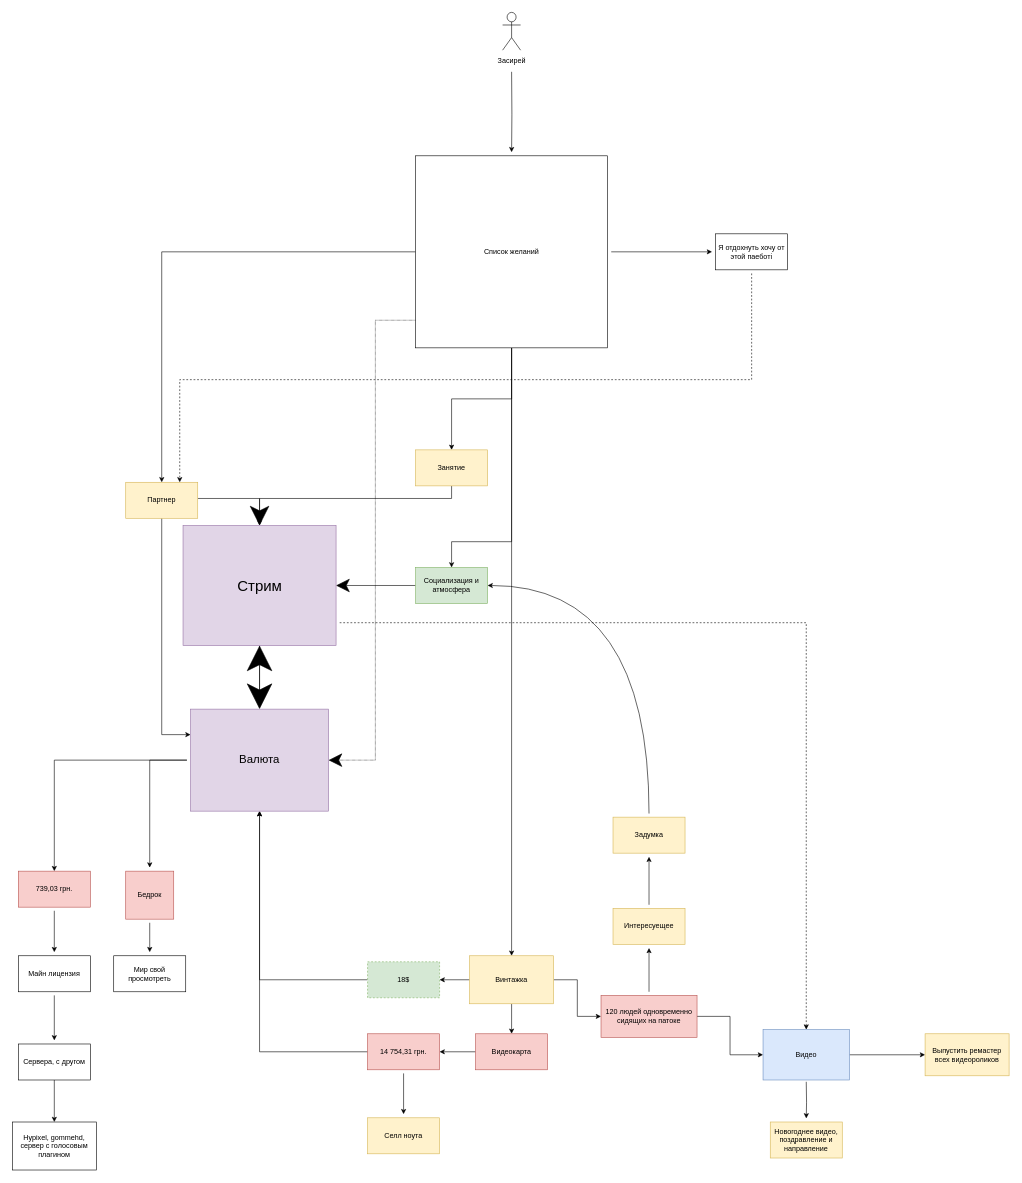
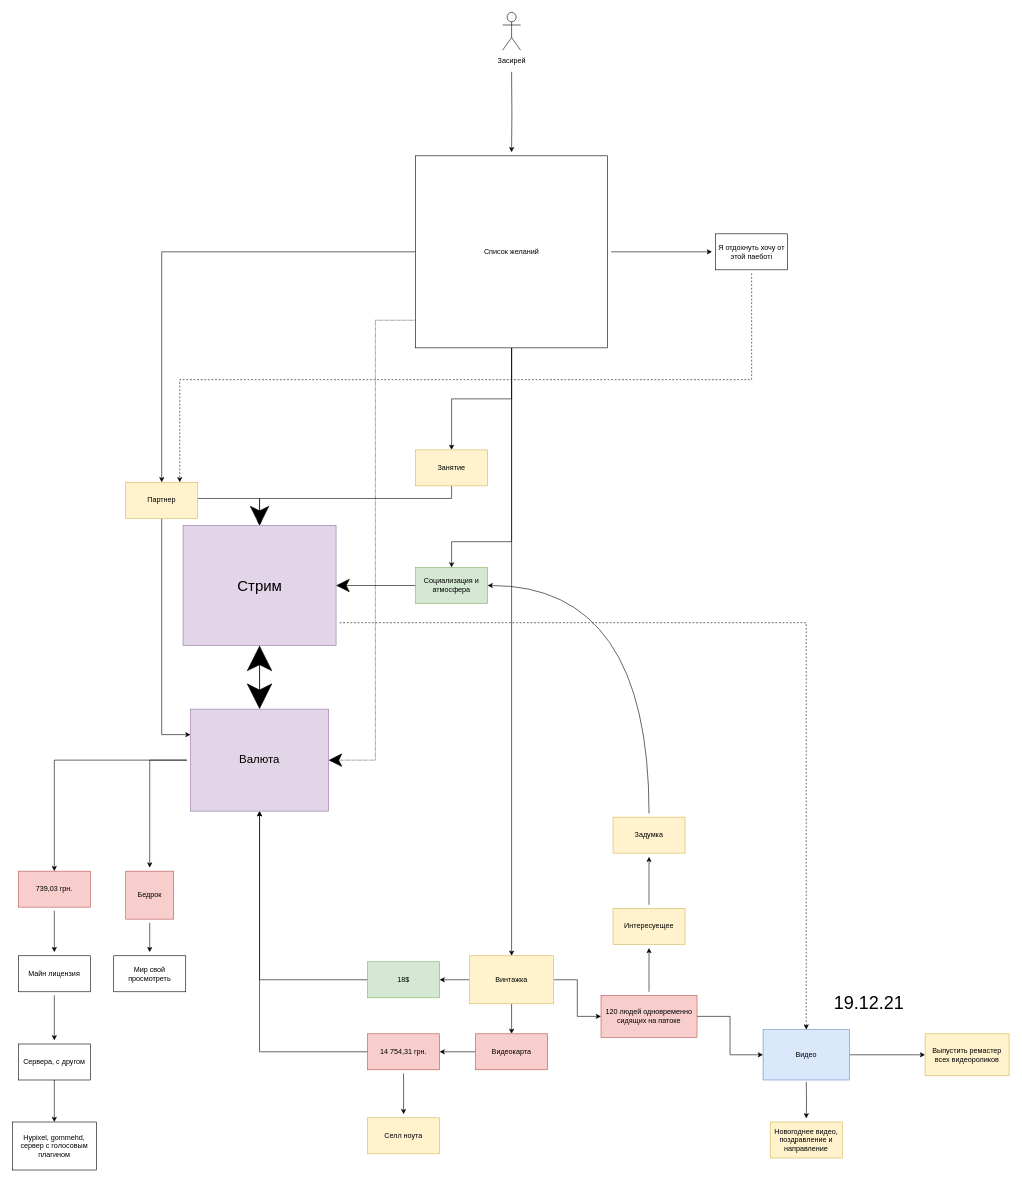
node "18$": style dashed -> solid
node "19.12.21": added
